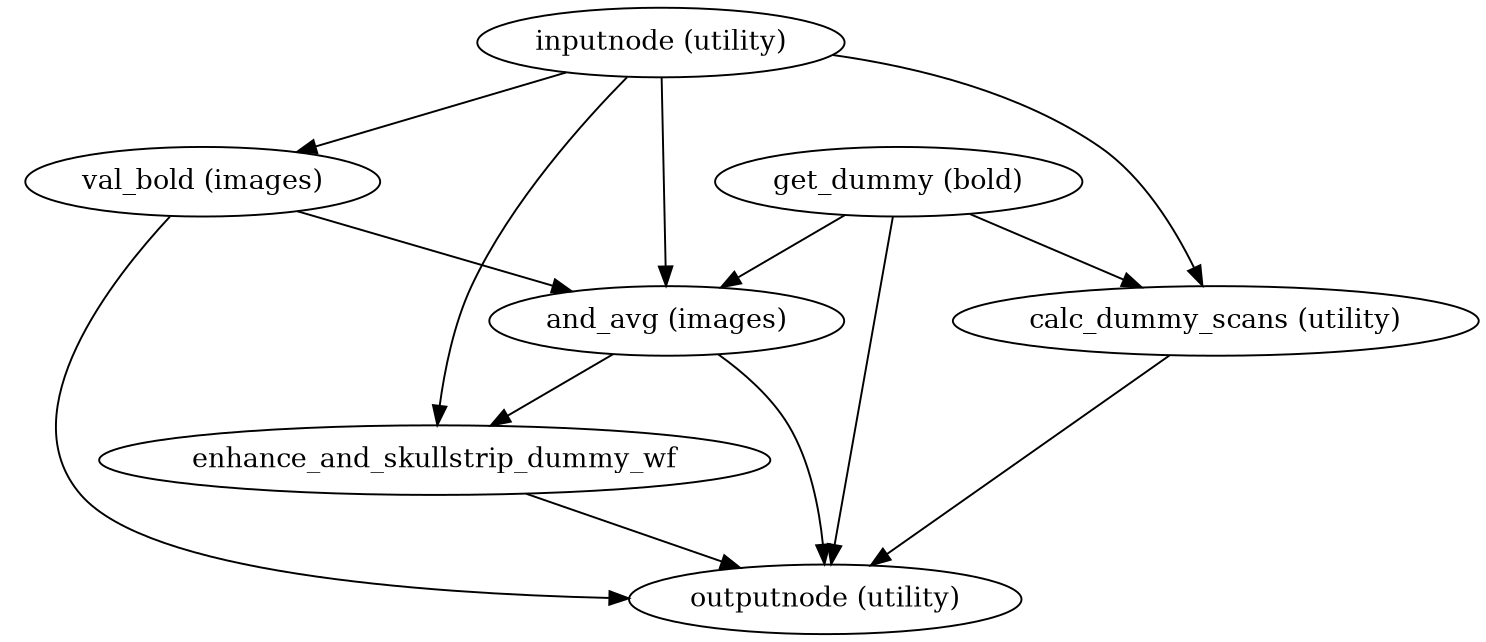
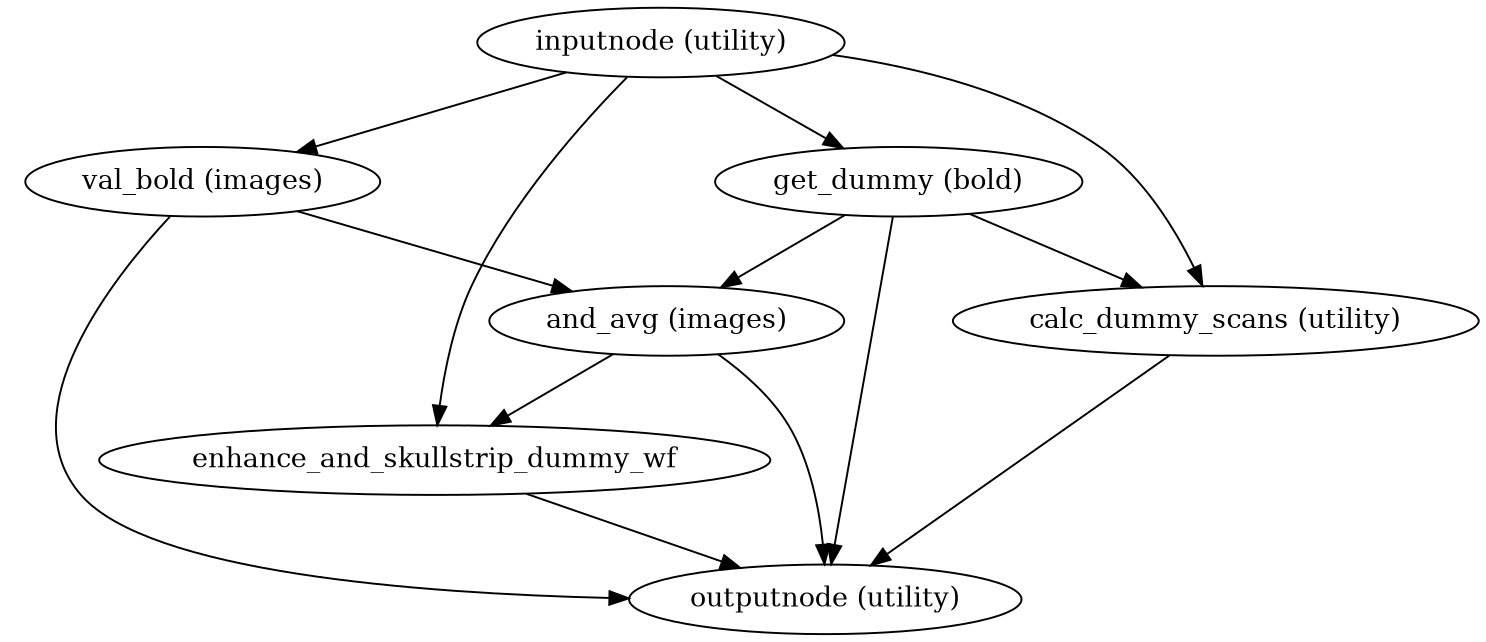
edge "inputnode (utility)" -> "and_avg (images)": now "inputnode (utility)" -> "get_dummy (bold)"
